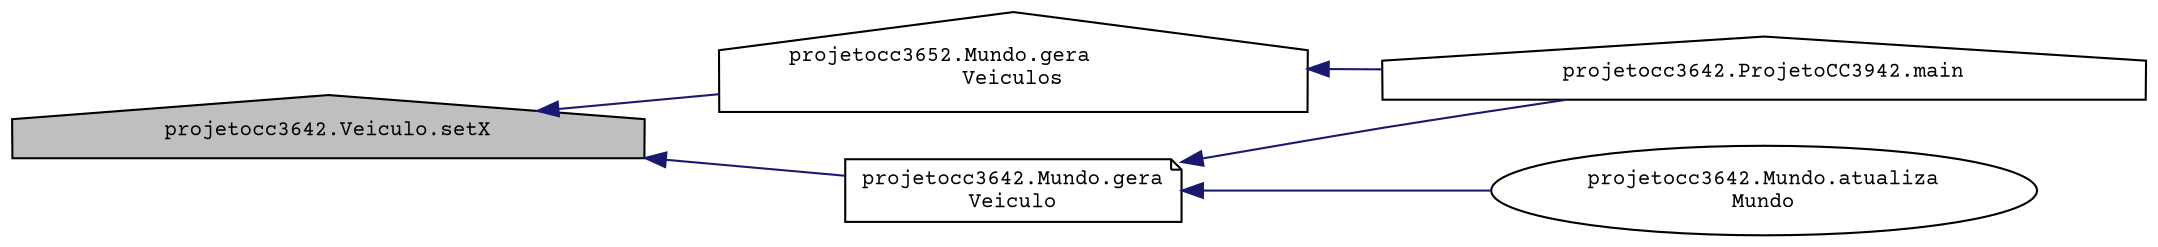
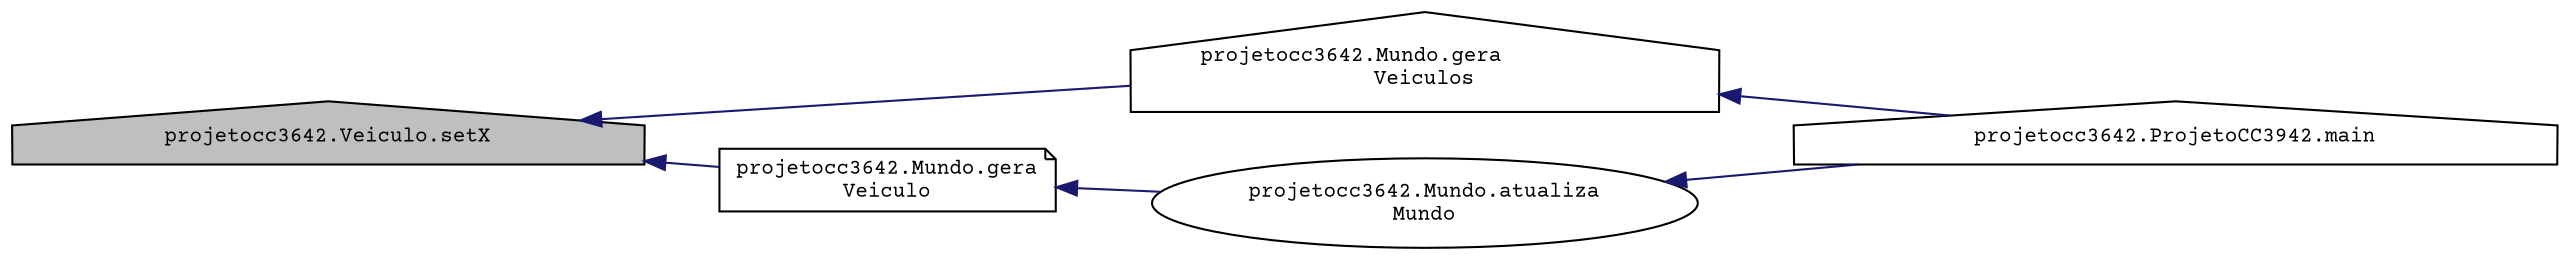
node "projetocc3652.Mundo.gera Veiculos": label "projetocc3652.Mundo.gera Veiculos" -> "projetocc3642.Mundo.gera Veiculos"
edge "projetocc3642.ProjetoCC3942.main" -> "projetocc3642.Mundo.gera Veiculo": now "projetocc3642.ProjetoCC3942.main" -> "projetocc3642.Mundo.atualiza Mundo"
